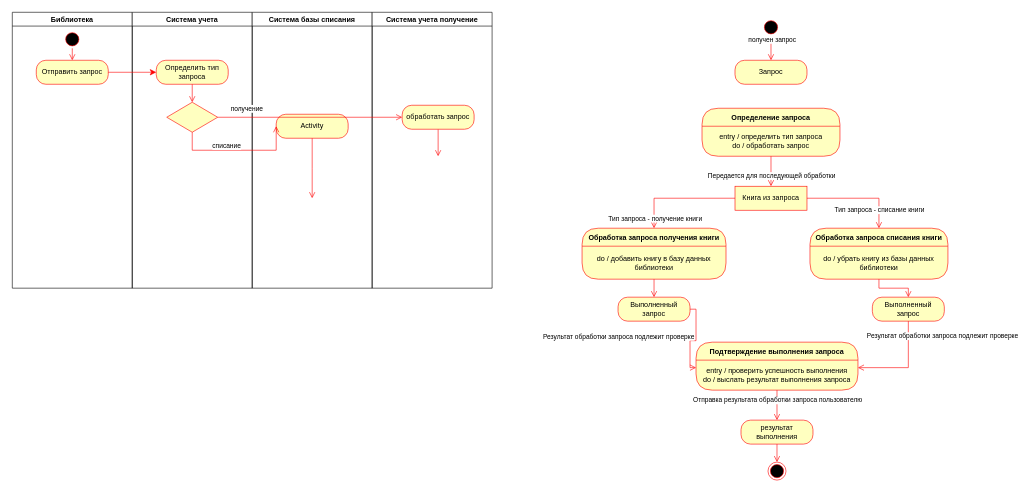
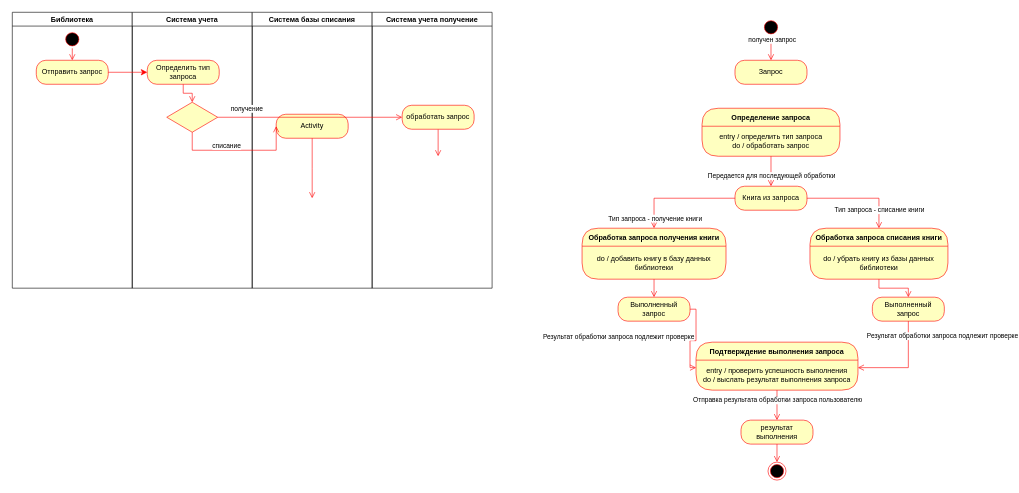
node "Определить тип запроса": moved (192, 72) -> (183, 72)
node "Книга из запроса": shape rectangle -> rounded rectangle
